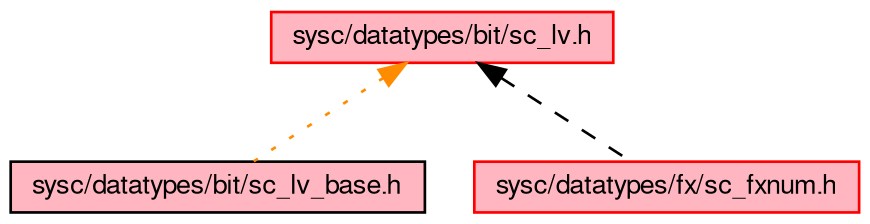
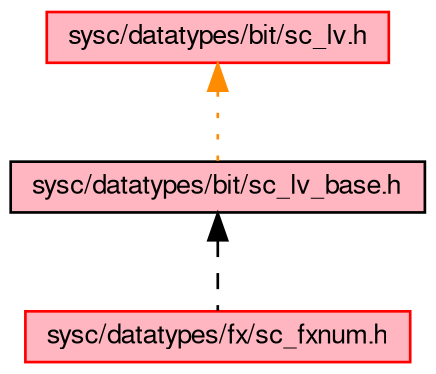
edge "sysc/datatypes/fx/sc_fxnum.h" -> "sysc/datatypes/bit/sc_lv.h": now "sysc/datatypes/fx/sc_fxnum.h" -> "sysc/datatypes/bit/sc_lv_base.h"
